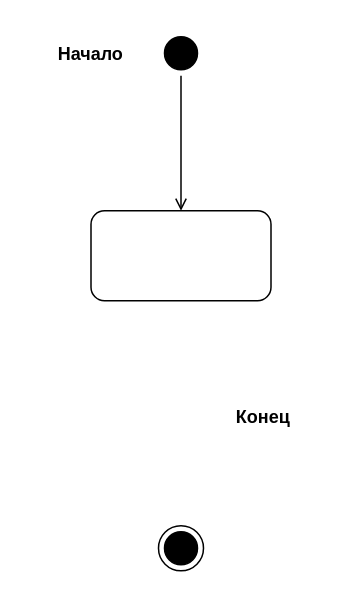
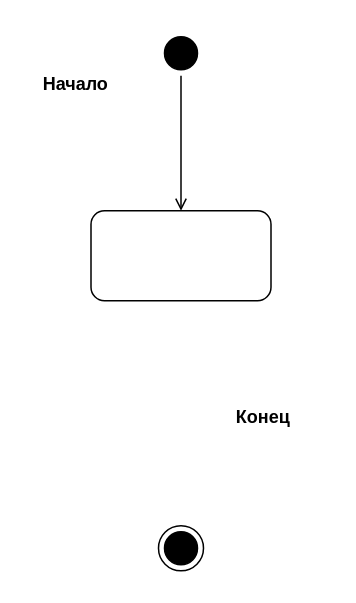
node "Начало": moved (91, 53) -> (76, 83)
